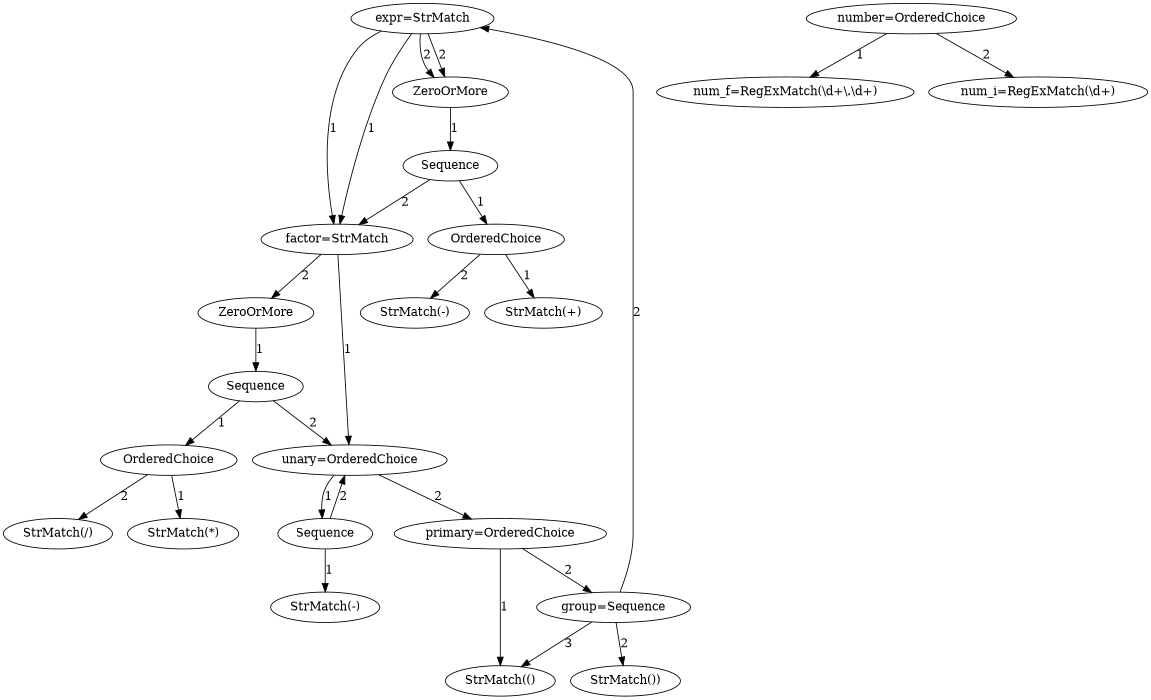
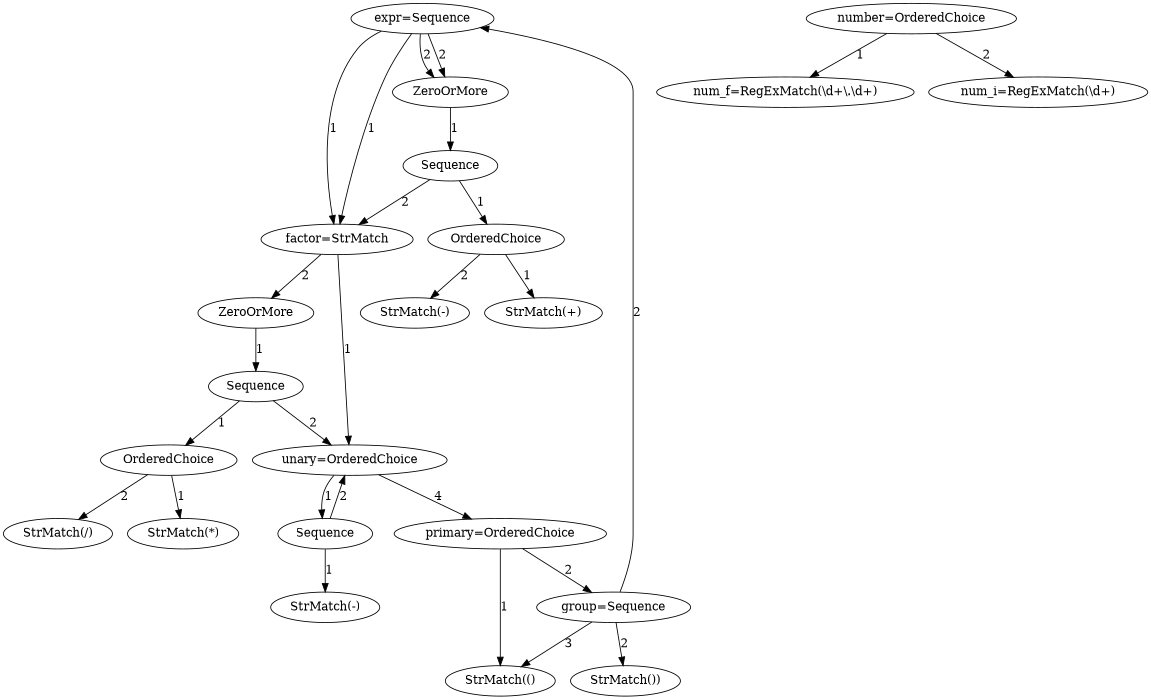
node "expr=StrMatch": label "expr=StrMatch" -> "expr=Sequence"
edge "unary=OrderedChoice" -> "primary=OrderedChoice": label "2" -> "4"
